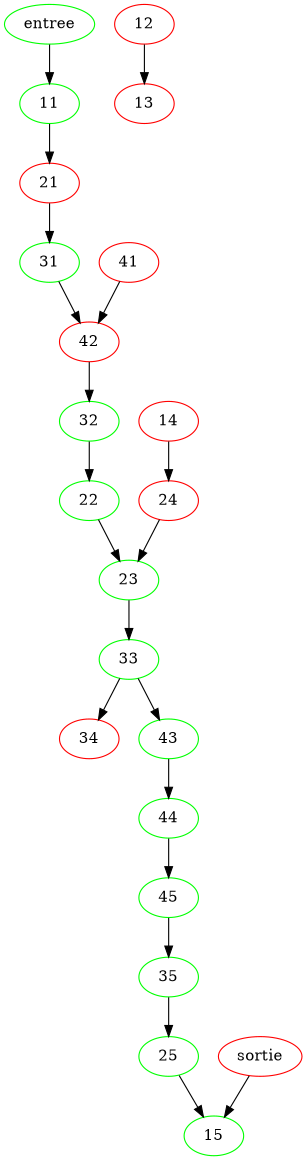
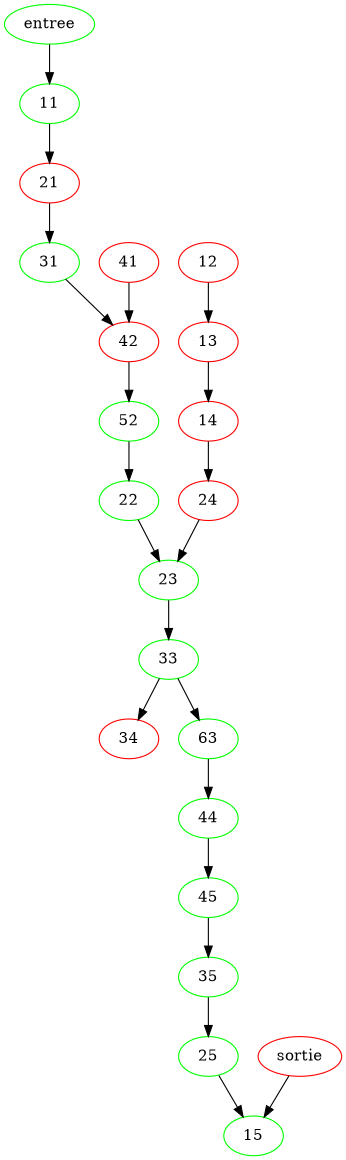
edge "13" -> "14": added
node "32": label "32" -> "52"
node "43": label "43" -> "63"
